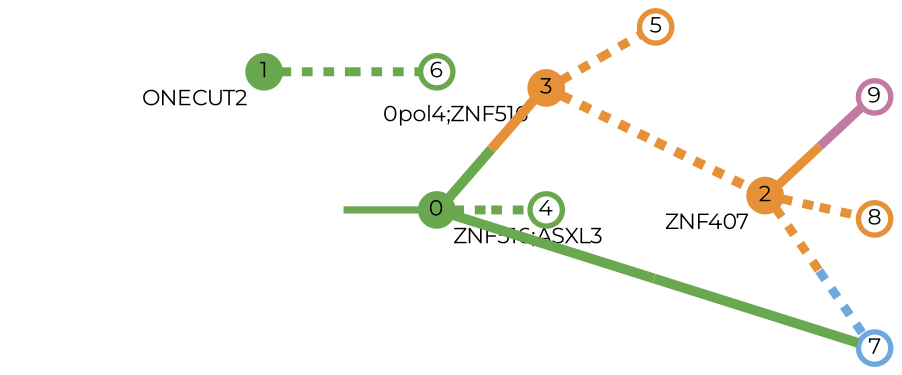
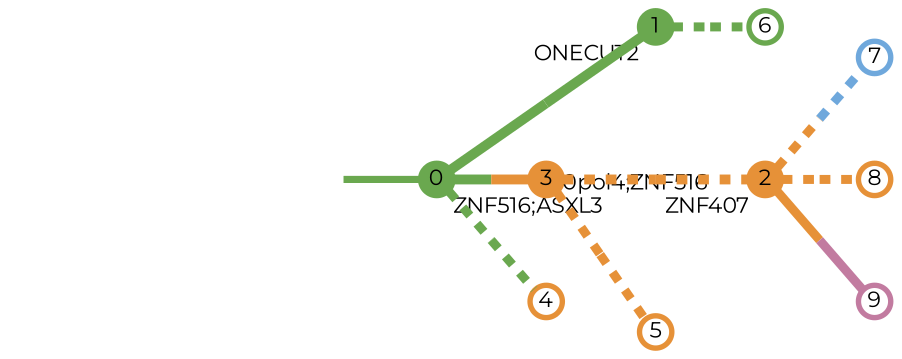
node "4": color #6aa84fff -> #e69138ff
edge "0 ZNF516;ASXL3" -> "7": now "0 ZNF516;ASXL3" -> "1 ONECUT2"
